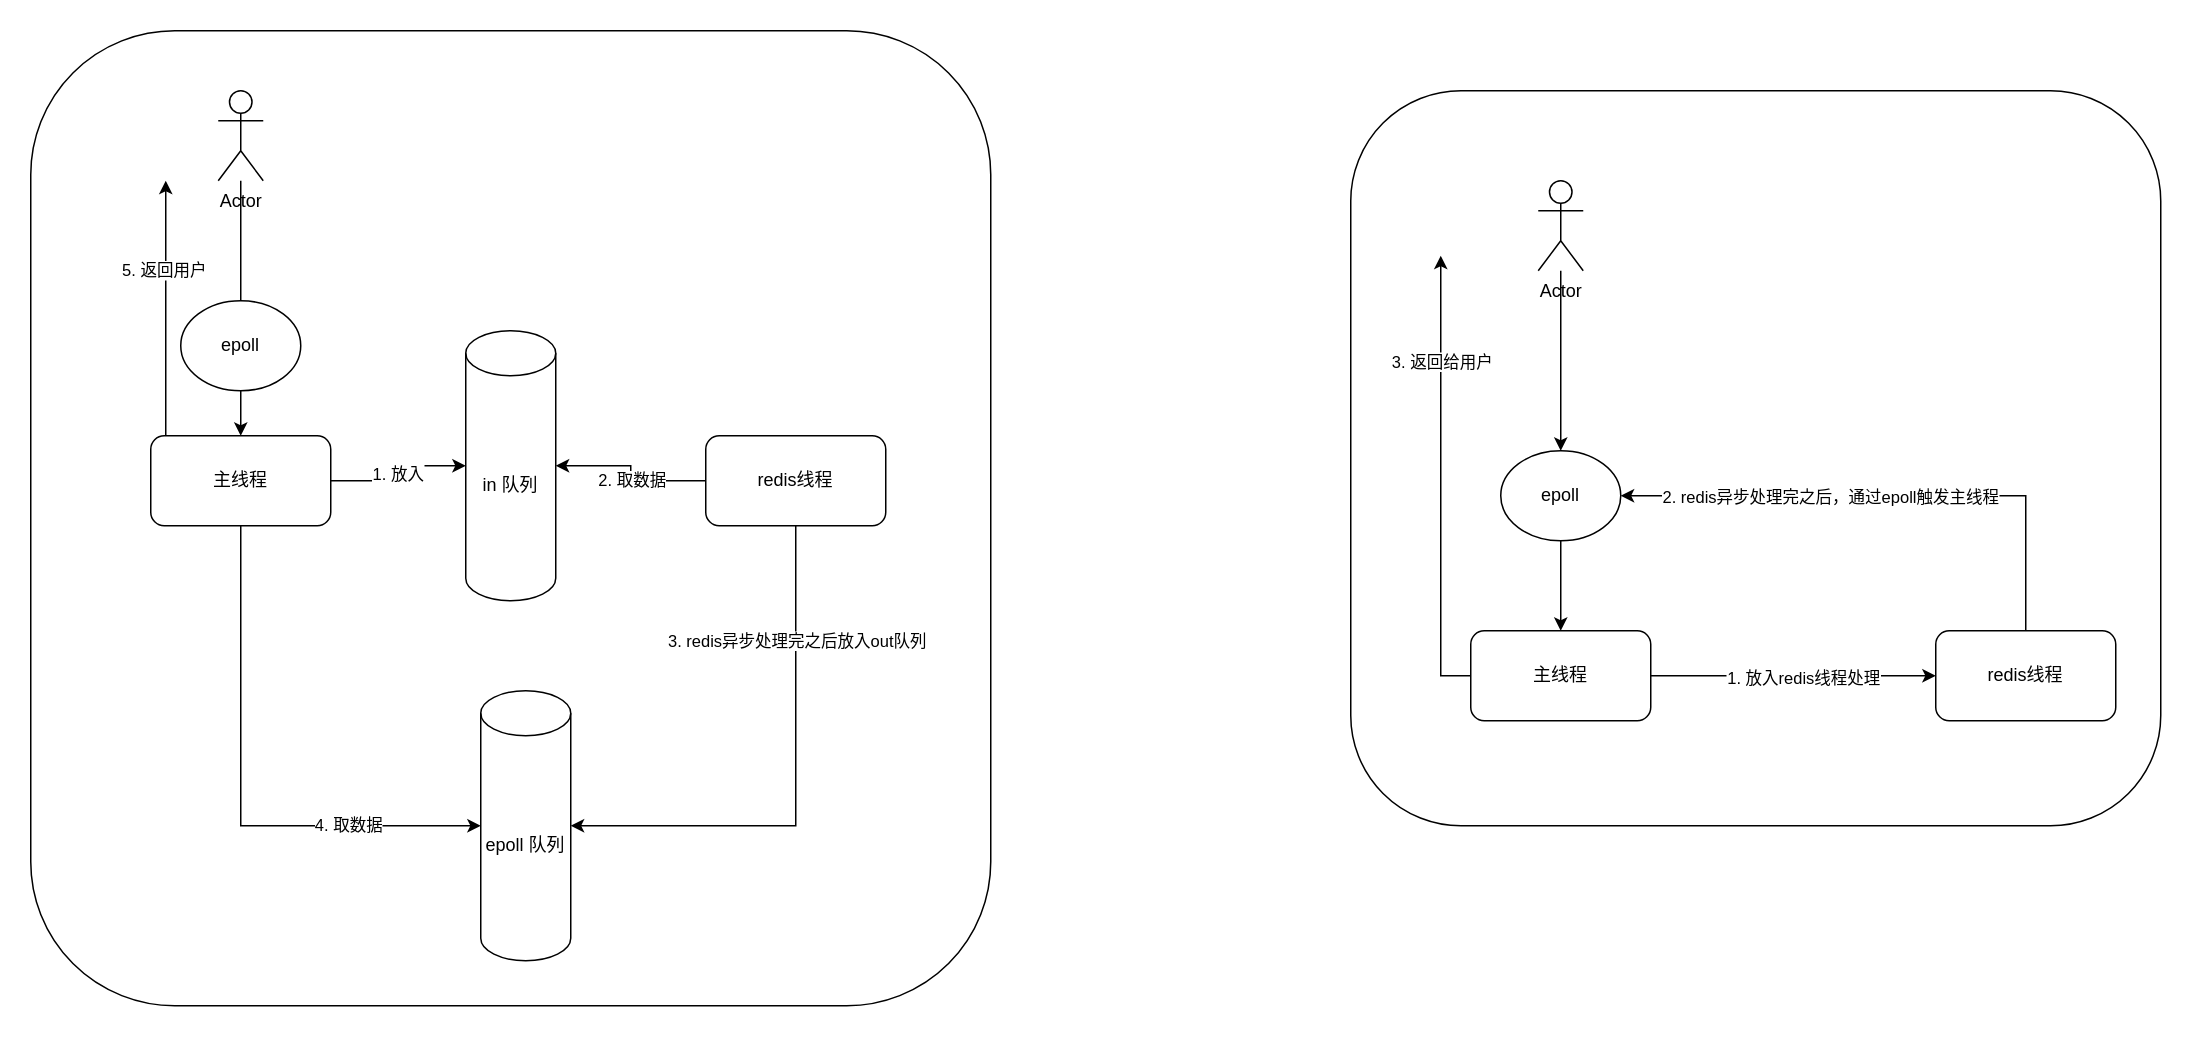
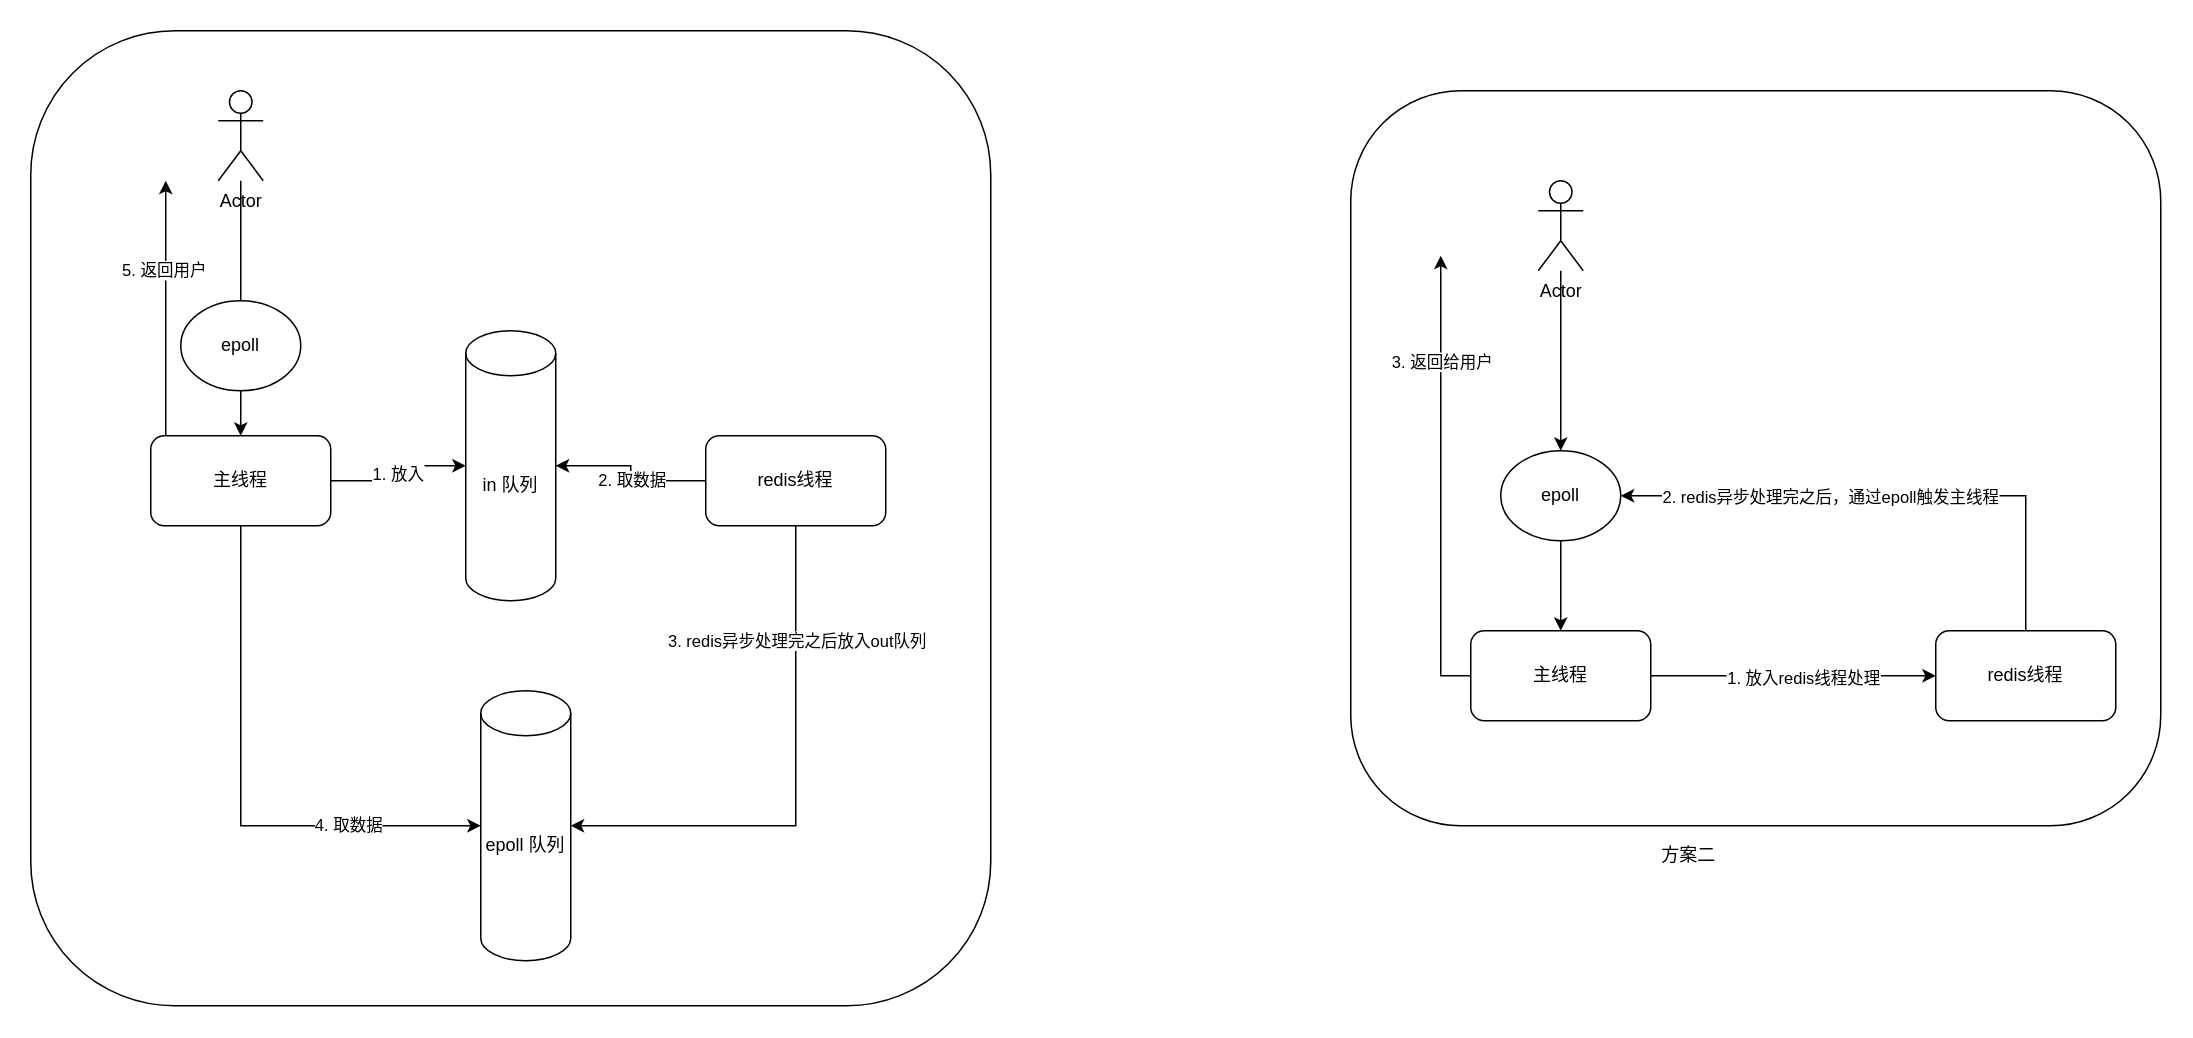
node "方案二": added
